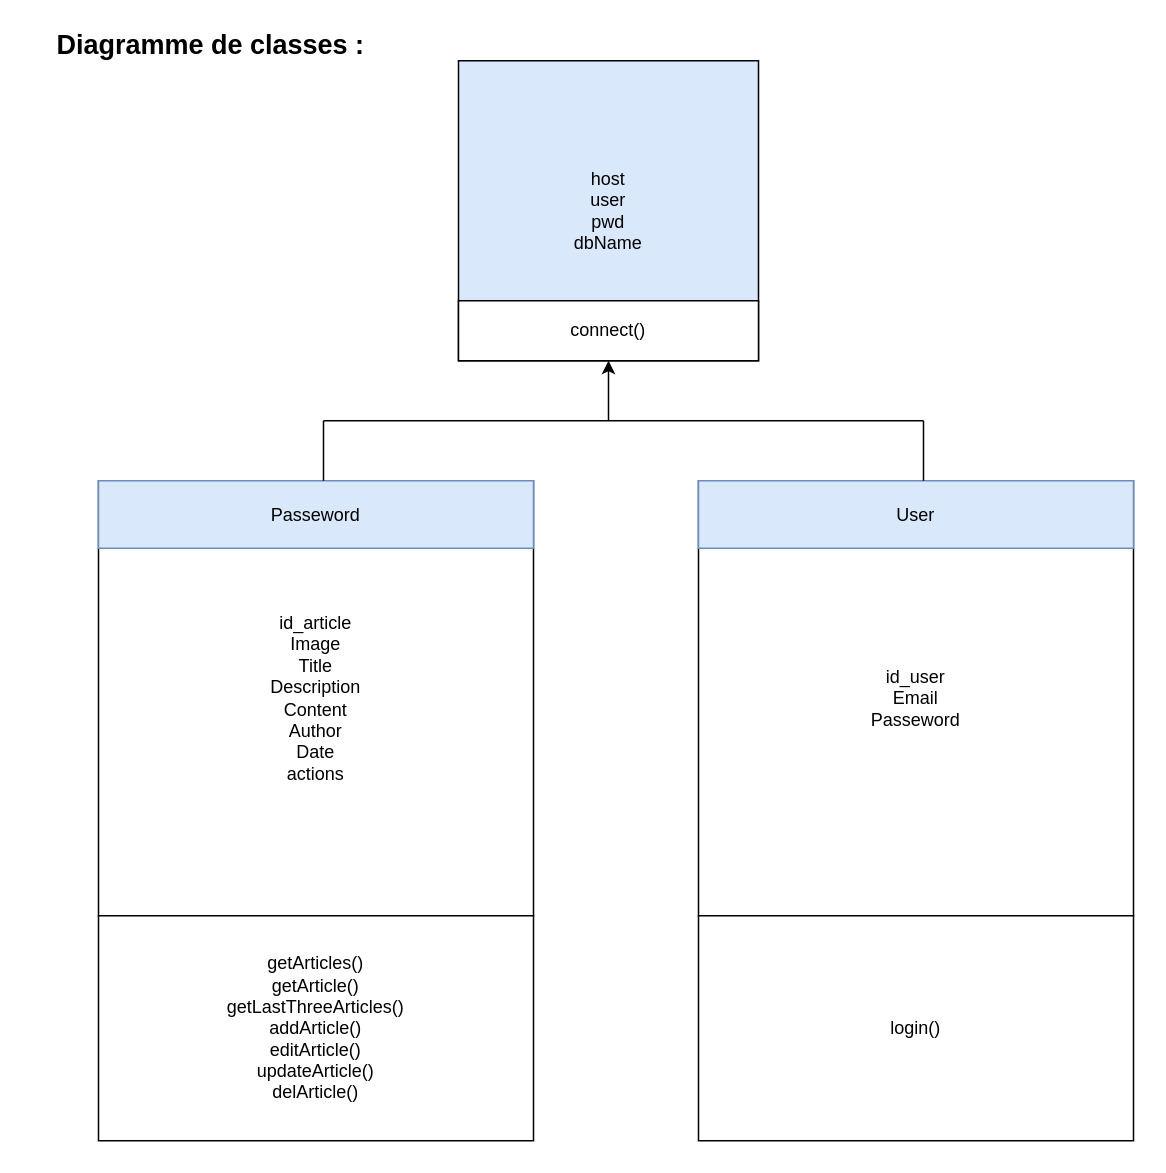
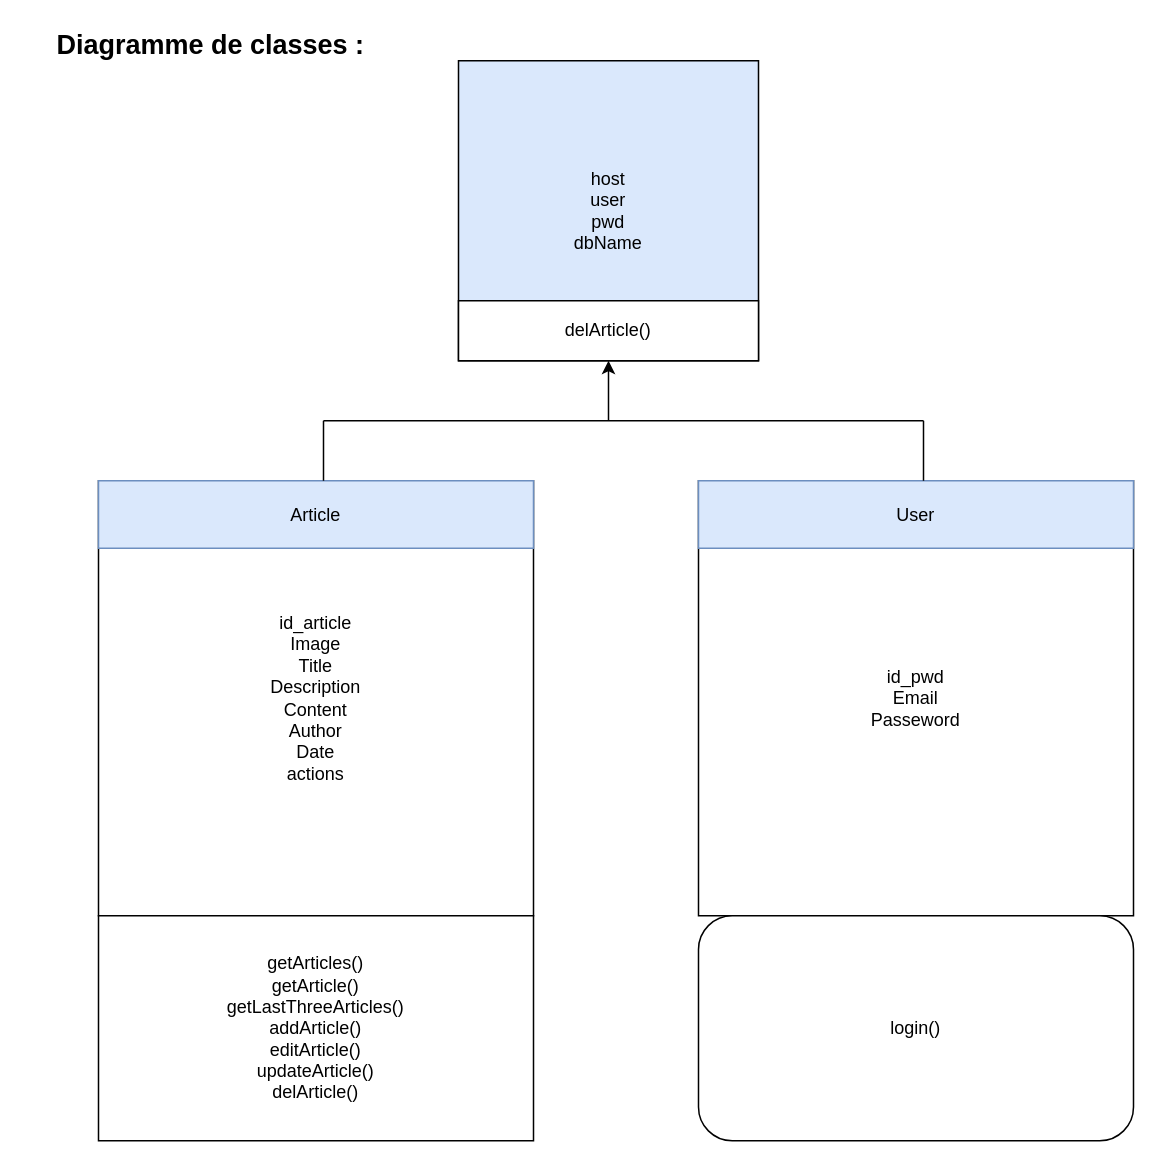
node "connect()": label "connect()" -> "delArticle()"
node "Passeword": label "Passeword" -> "Article"
node "id_user Email Passeword": label "id_user Email Passeword" -> "id_pwd Email Passeword"
node "login()": shape rectangle -> rounded rectangle
